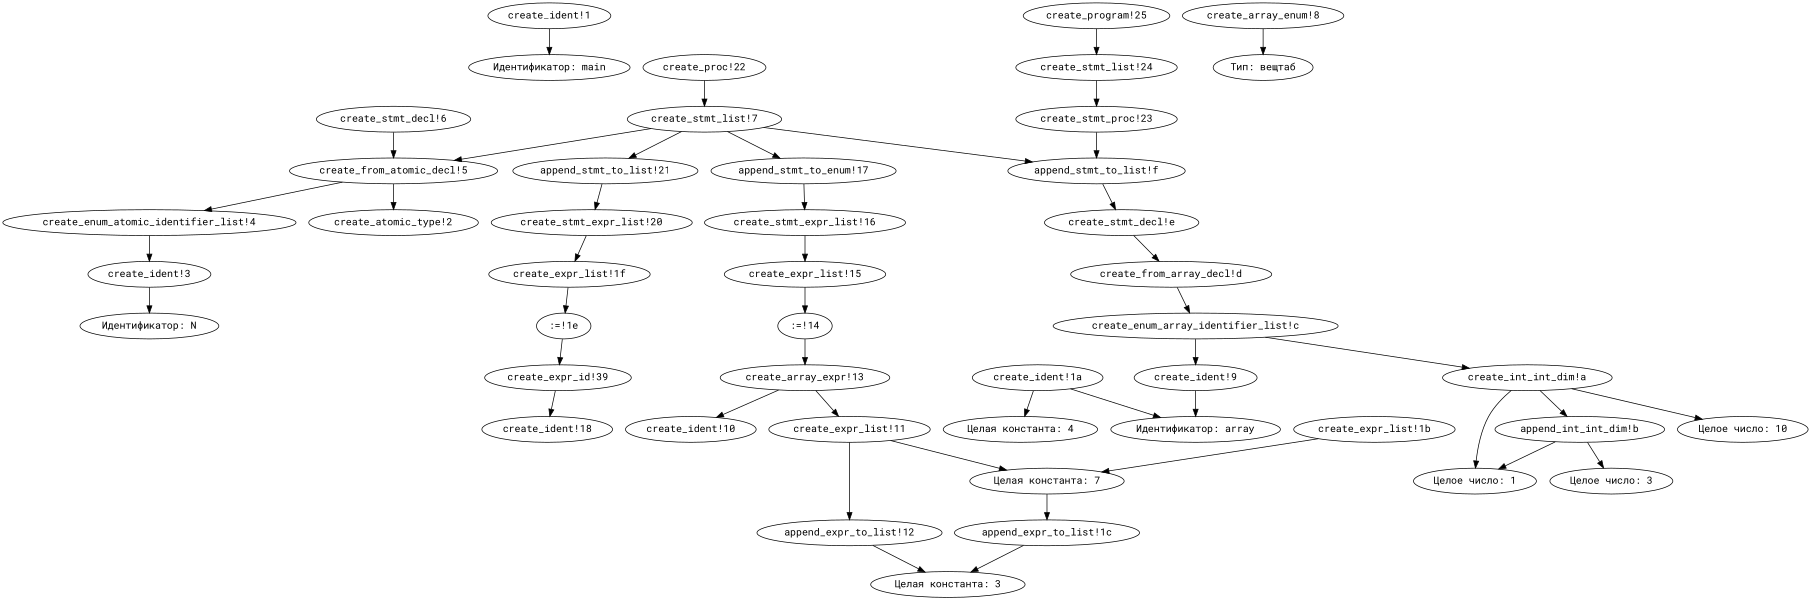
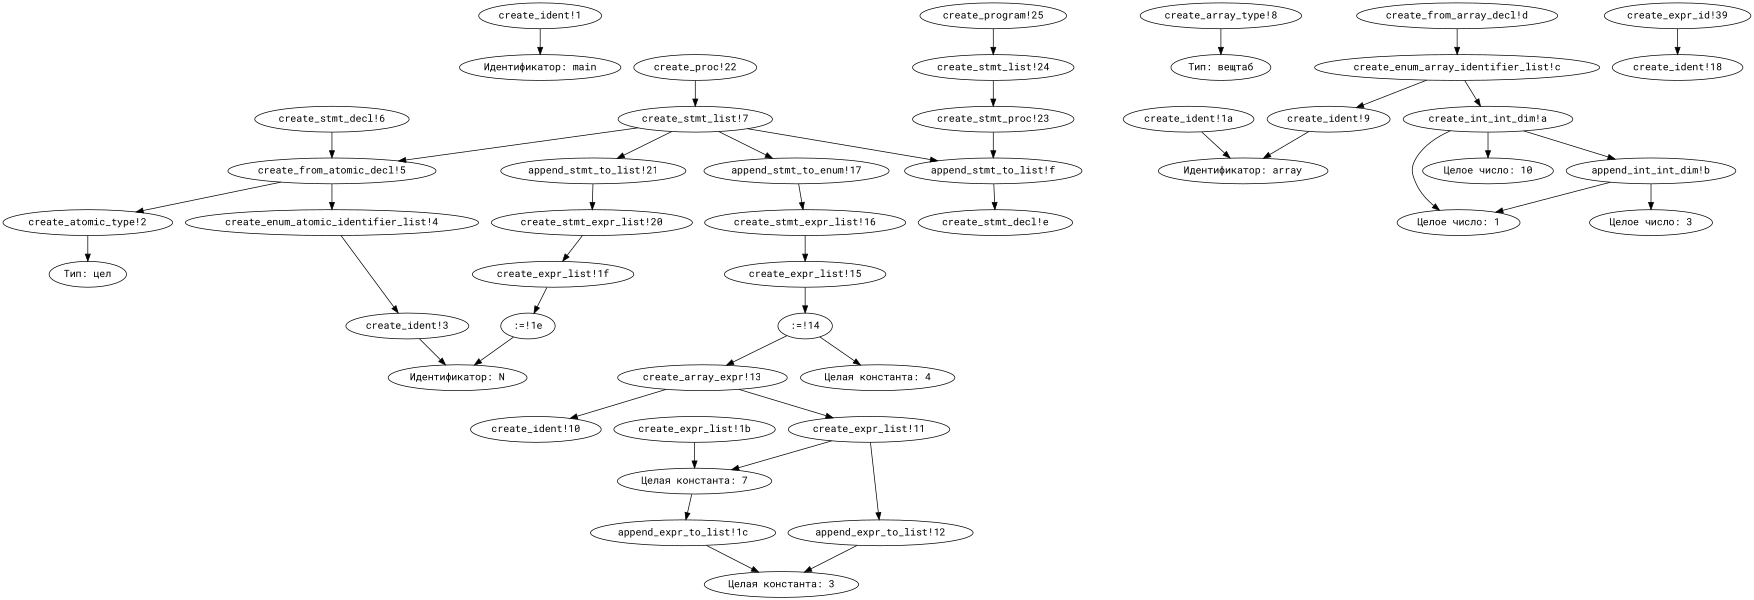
node "create_array_enum!8": label "create_array_enum!8" -> "create_array_type!8"
edge "create_stmt_decl!e" -> "create_from_array_decl!d": removed
node "Тип: цел": added
edge ":=!1e" -> "create_expr_id!39": now ":=!1e" -> "Идентификатор: N"
edge "create_ident!1a" -> "Целая константа: 4": now ":=!14" -> "Целая константа: 4"
